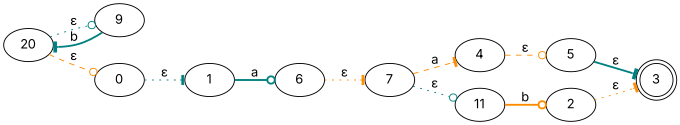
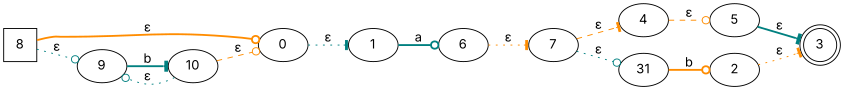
node "8": added
node "20": label "20" -> "10"
edge "7" -> "4": label "a" -> "ɛ"
node "11": label "11" -> "31"
